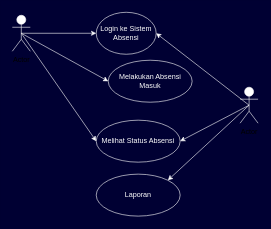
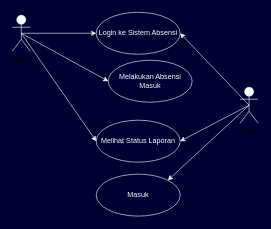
node "Login ke Sistem Absensi": size 60x42 -> 84x42
node "Melihat Status Absensi": label "Melihat Status Absensi" -> "Melihat Status Laporan"
node "Laporan": label "Laporan" -> "Masuk"
